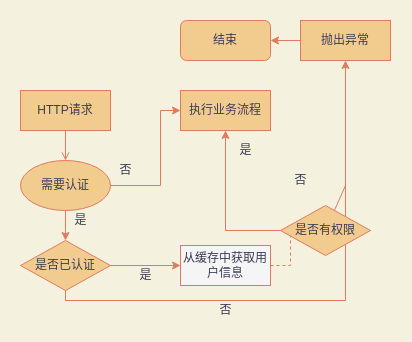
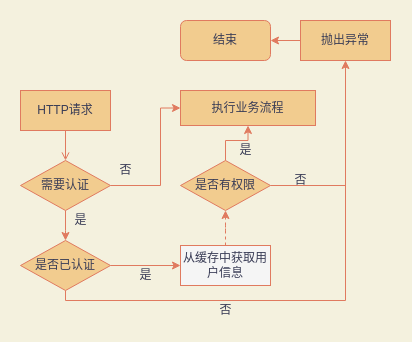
node "执行业务流程": size 90x40 -> 135x35
node "需要认证": shape ellipse -> diamond
node "是否有权限": moved (326, 231) -> (226, 186)
